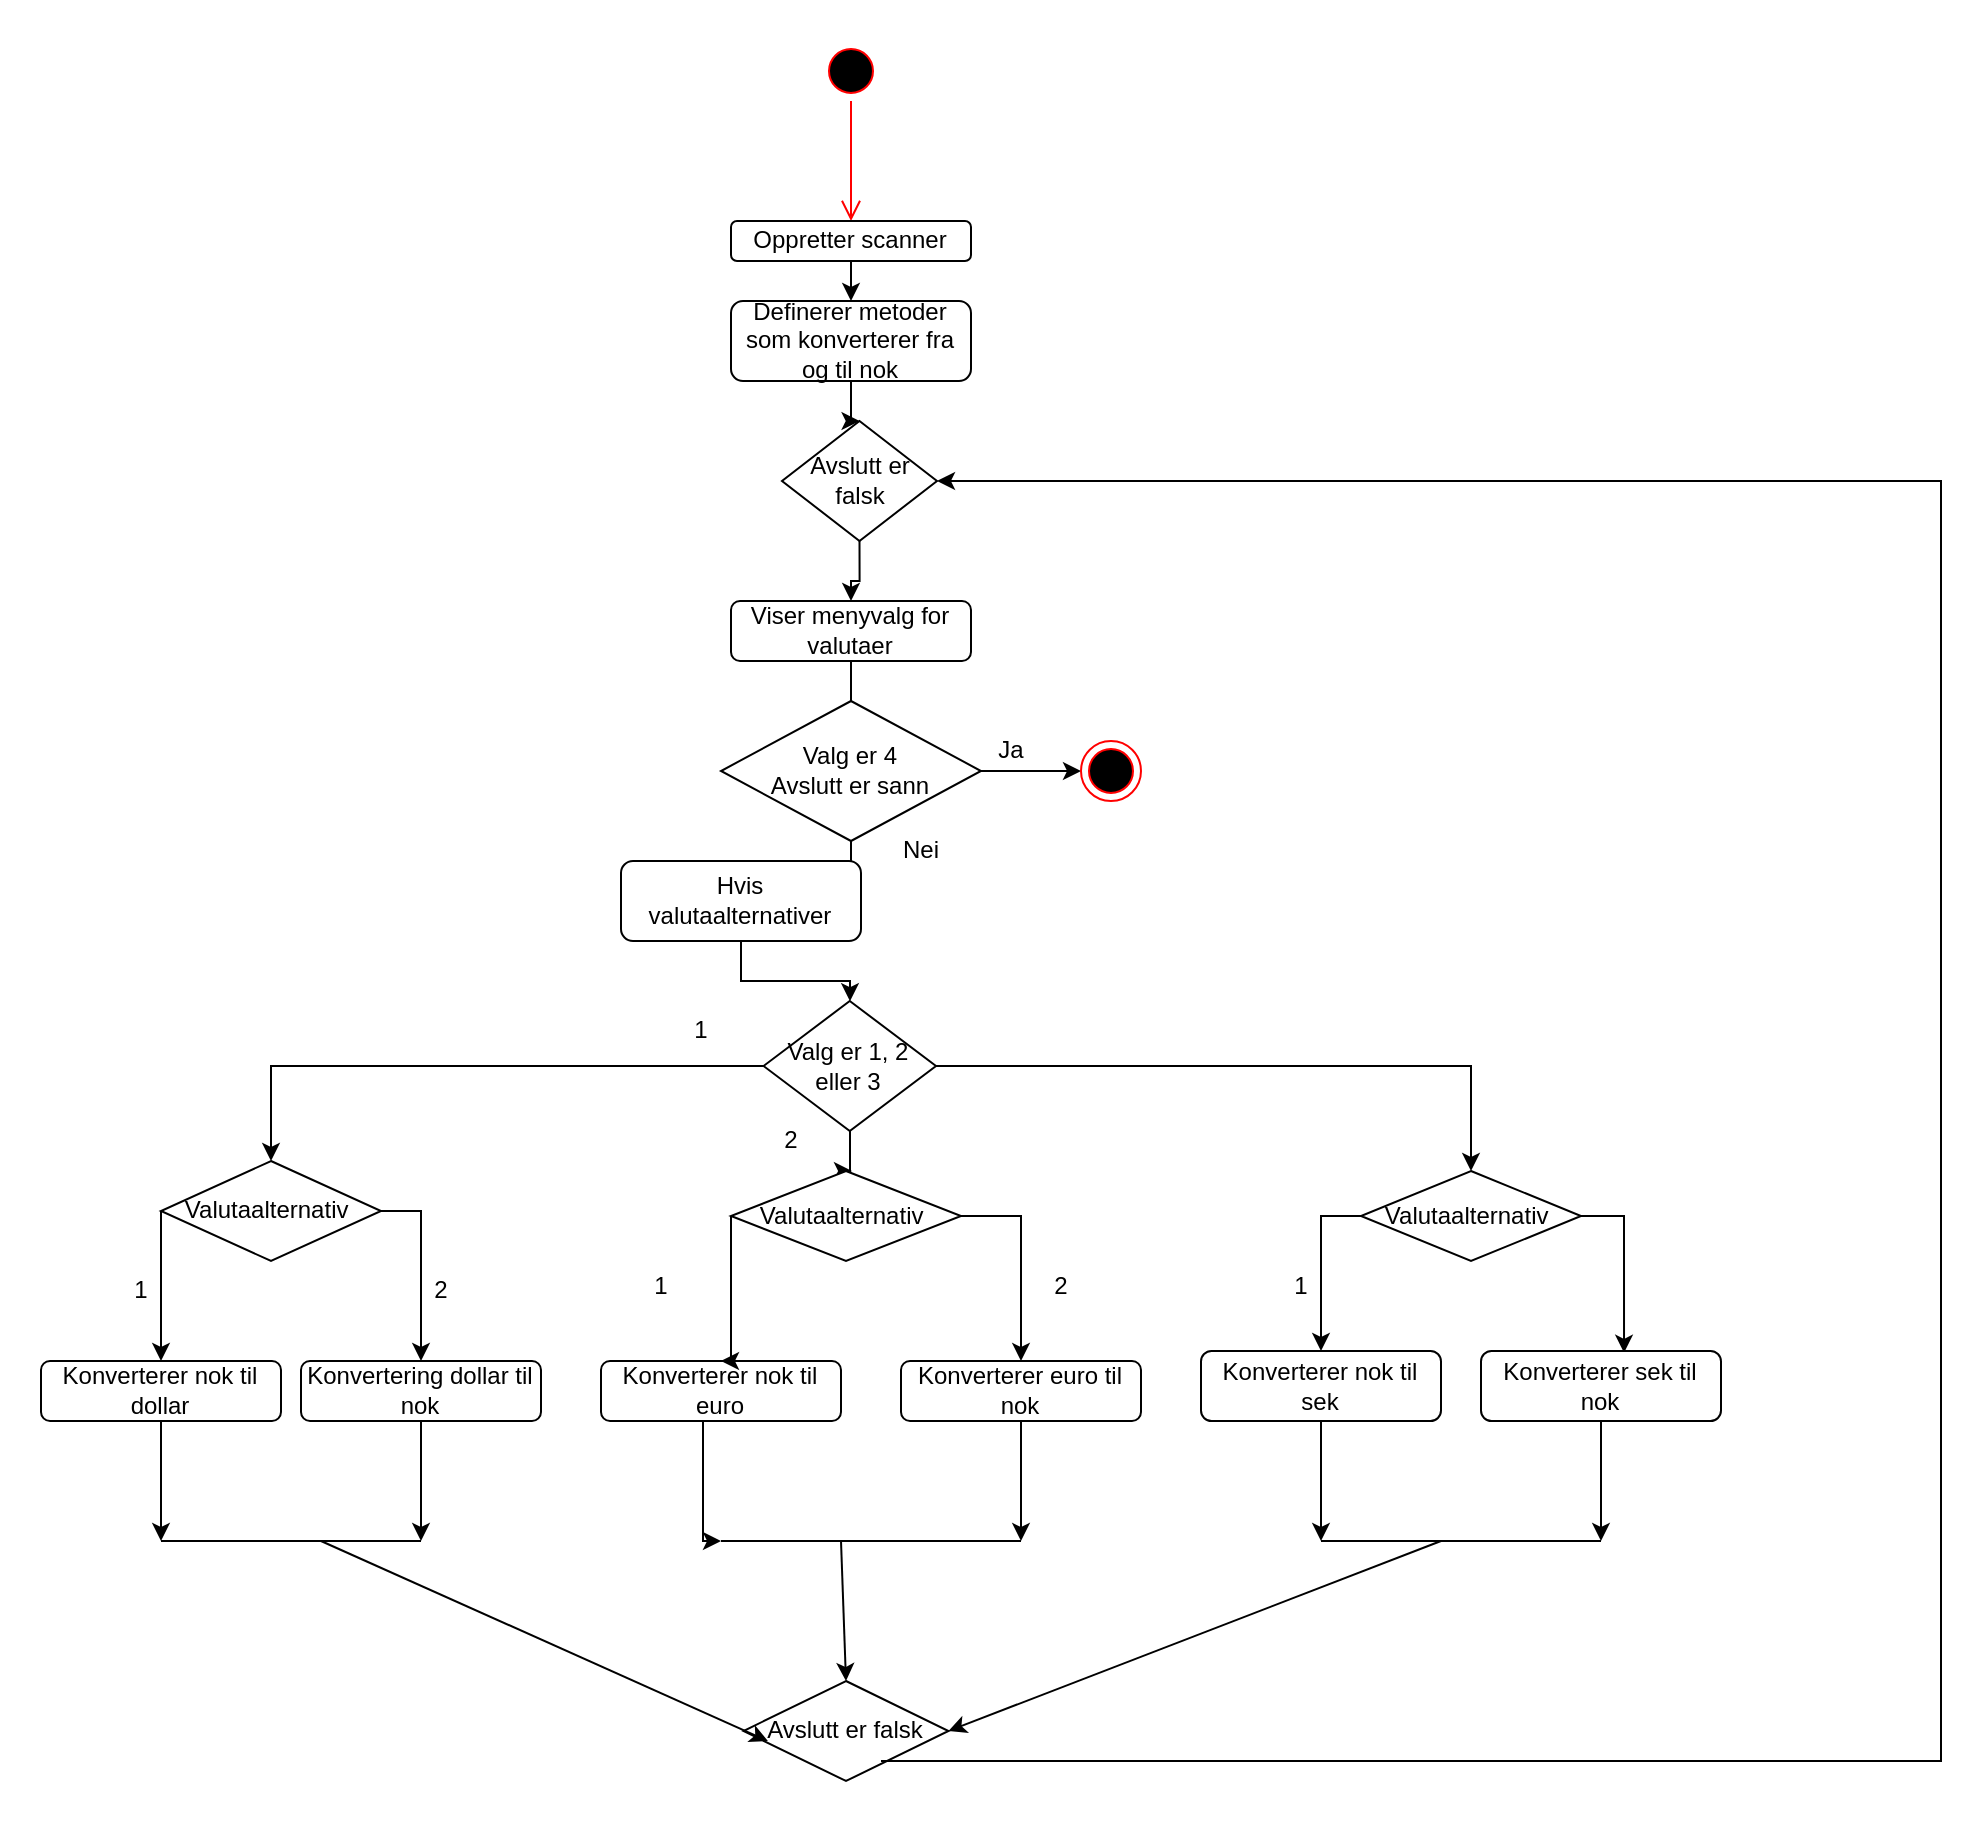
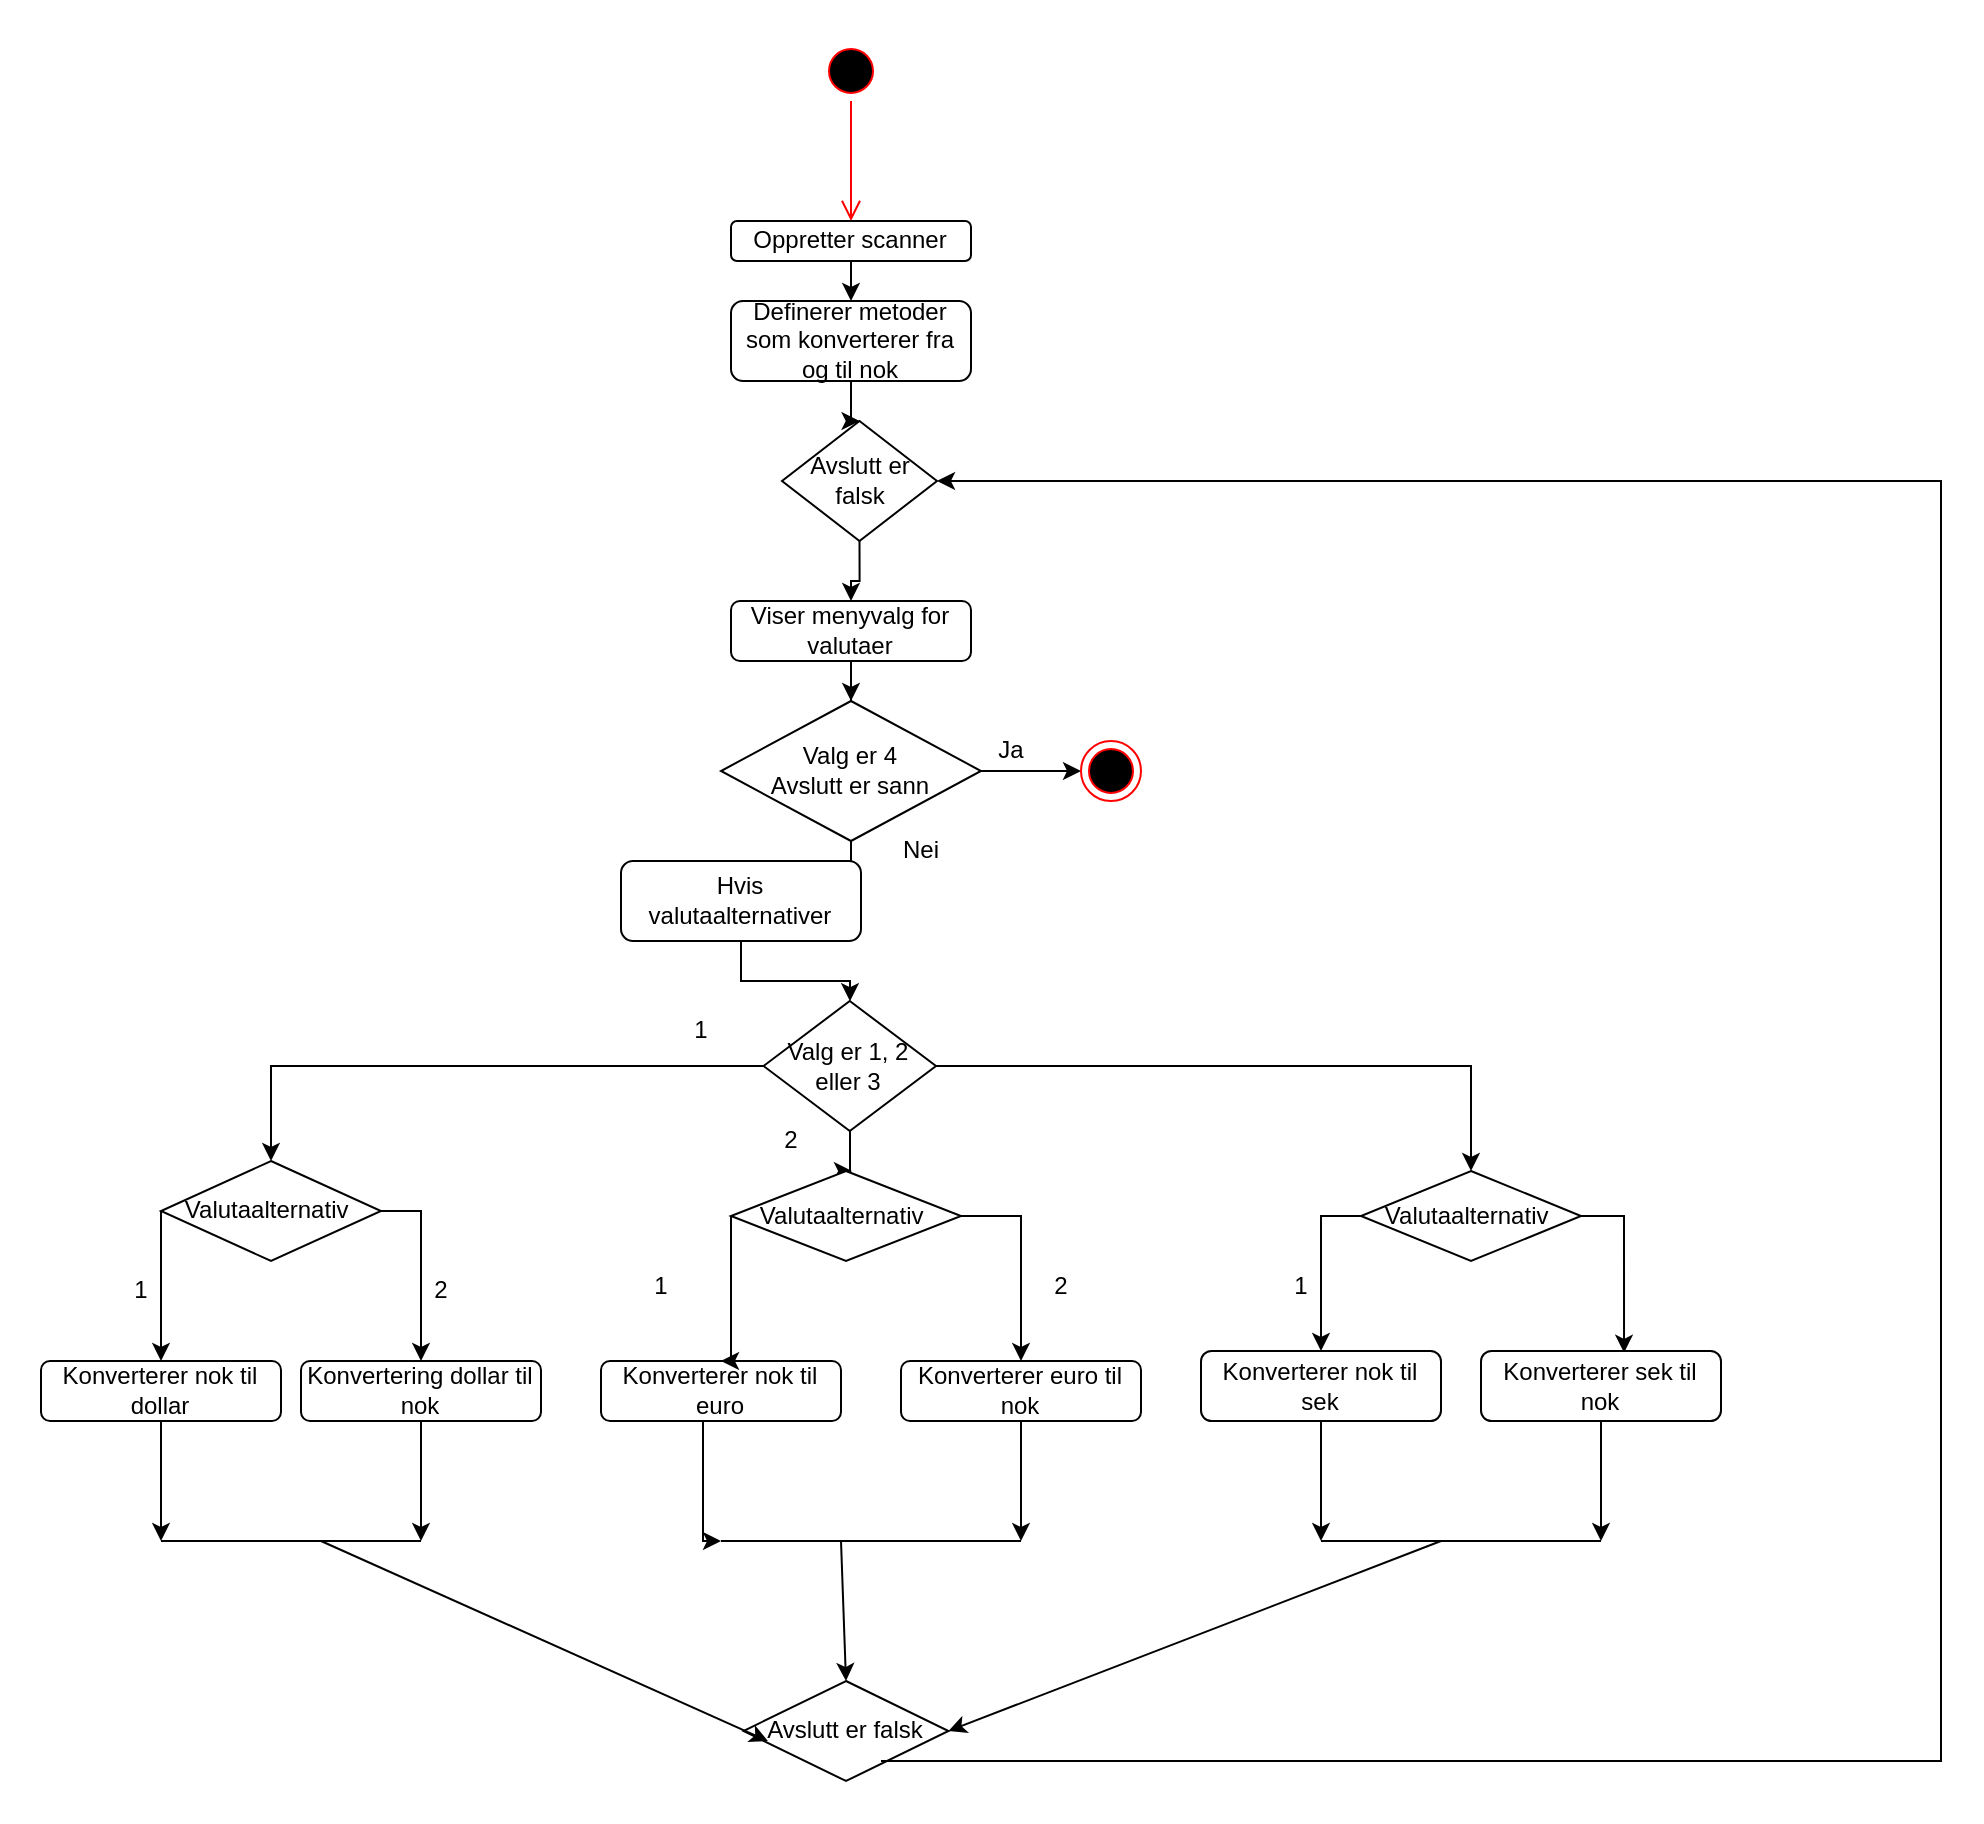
edge "Viser menyvalg for valutaer" -- "Valg er 4 Avslutt er sann": arrowhead none -> classic
